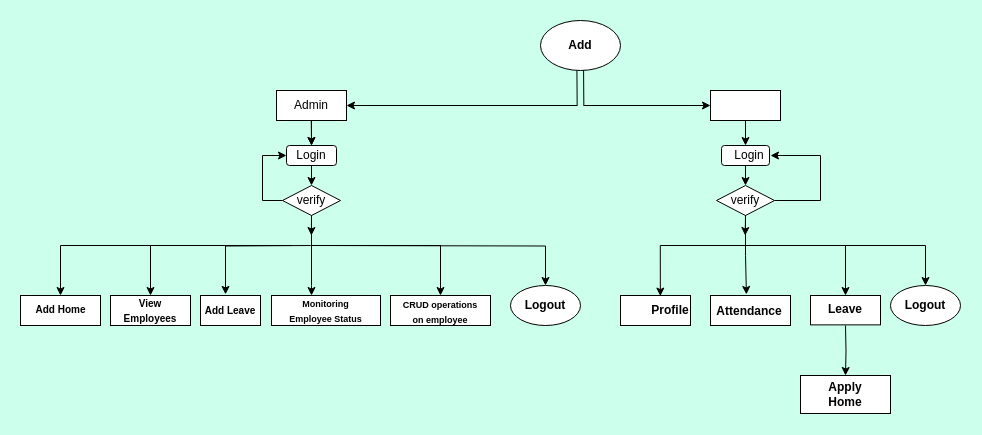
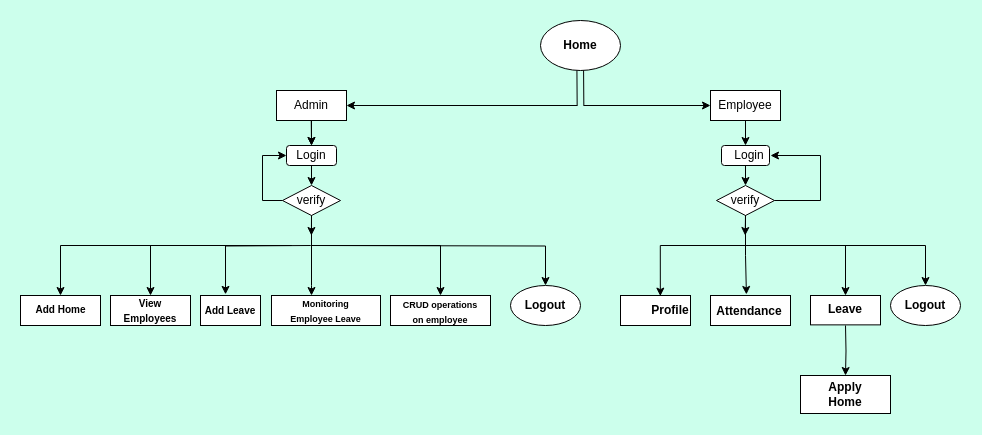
node "Add": label "Add" -> "Home"
node "Employee": added
node "Monitoring Employee Status": label "Monitoring Employee Status" -> "Monitoring Employee Leave"
